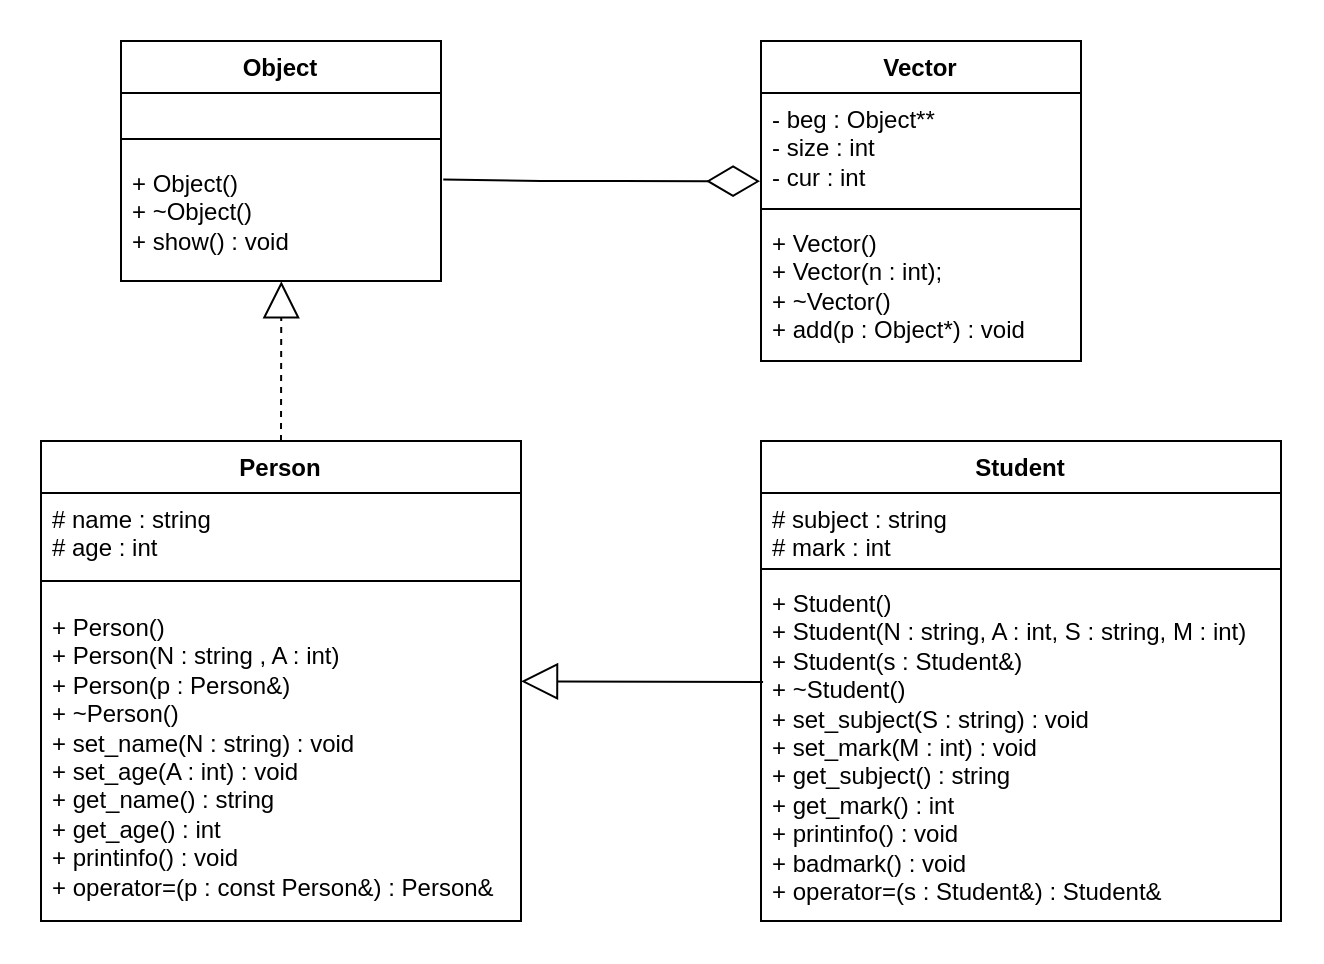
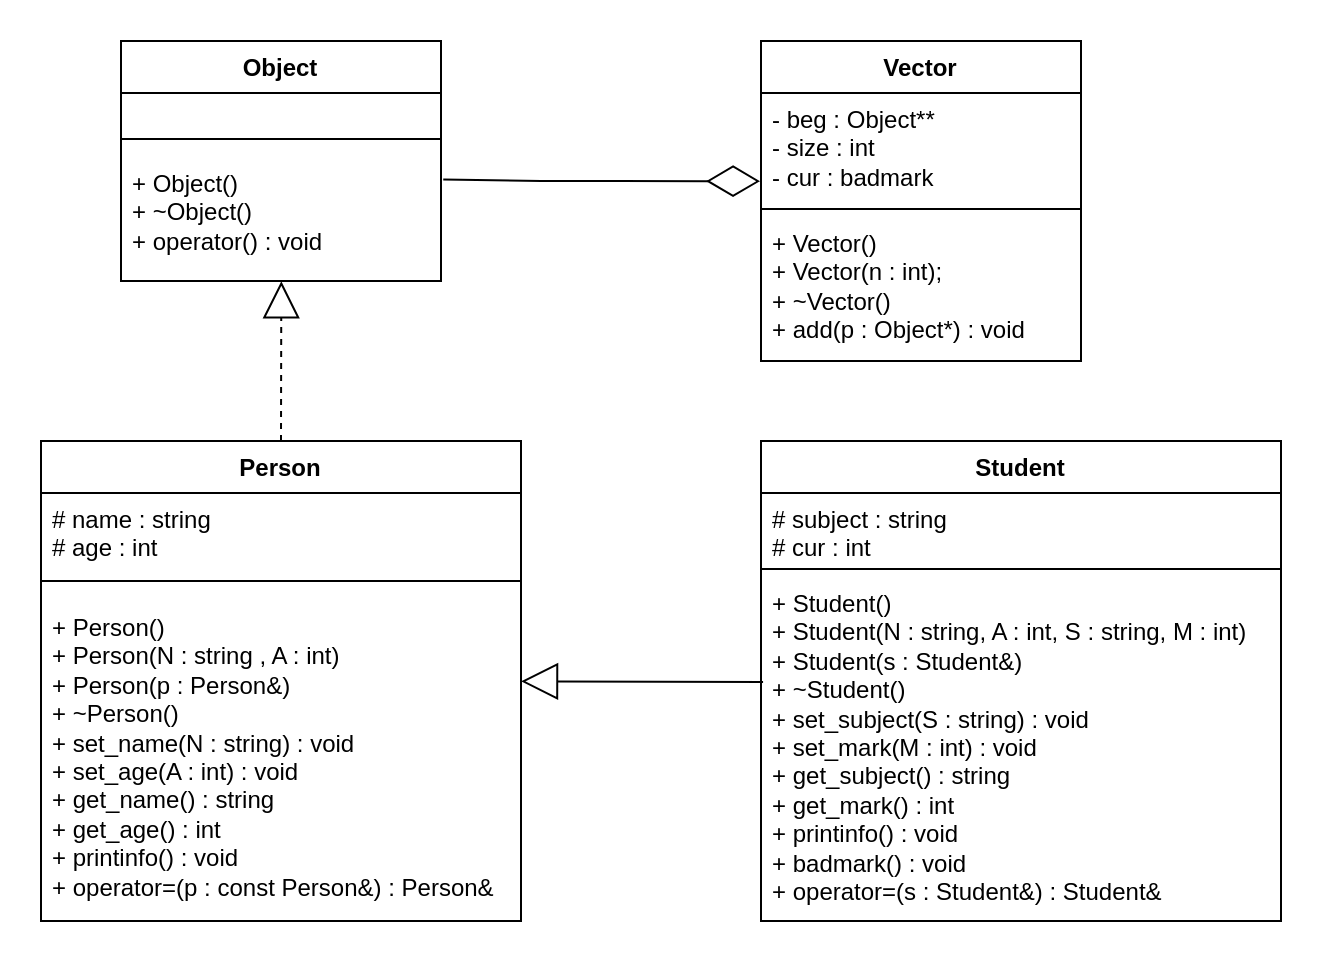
node "- beg : Object** - size : int - cur : int": label "- beg : Object** - size : int - cur : int" -> "- beg : Object** - size : int - cur : badmark"
node "+ Object() + ~Object() + show() : void": label "+ Object() + ~Object() + show() : void" -> "+ Object() + ~Object() + operator() : void"
node "# subject : string # mark : int": label "# subject : string # mark : int" -> "# subject : string # cur : int"
